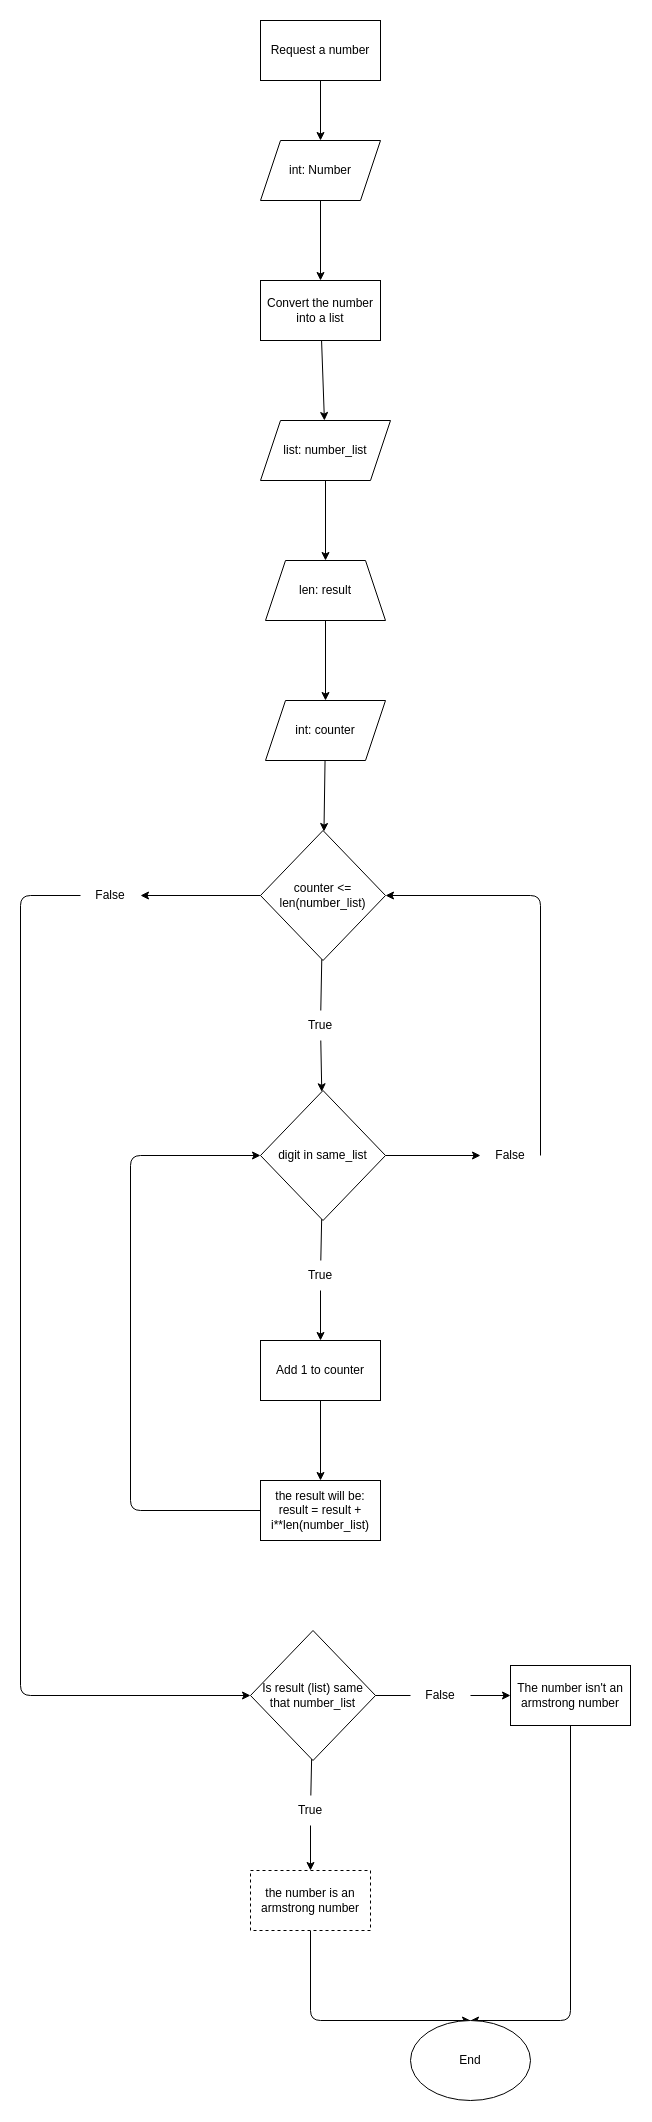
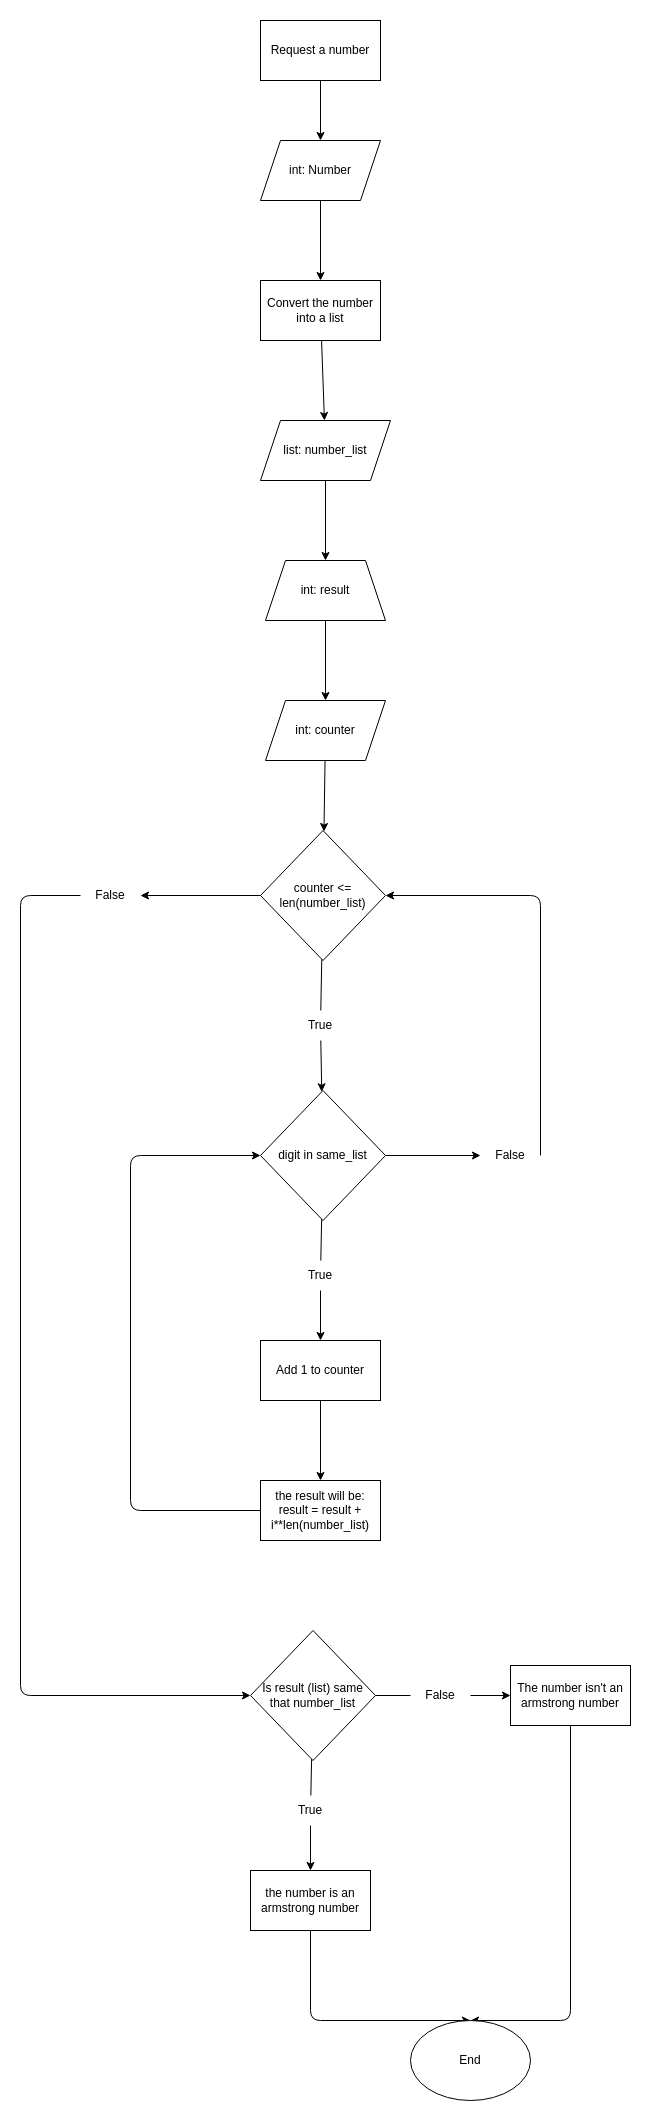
node "len: result": label "len: result" -> "int: result"
node "the number is an armstrong number": style dashed -> solid
